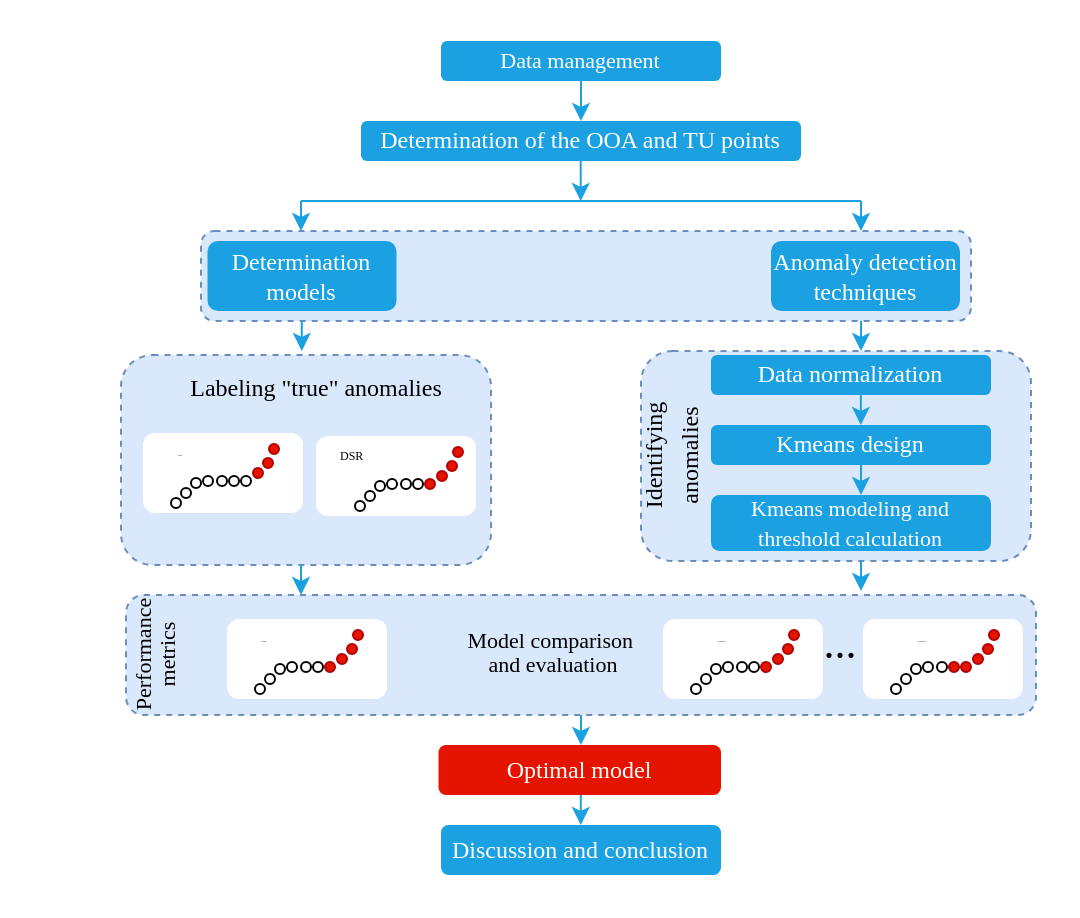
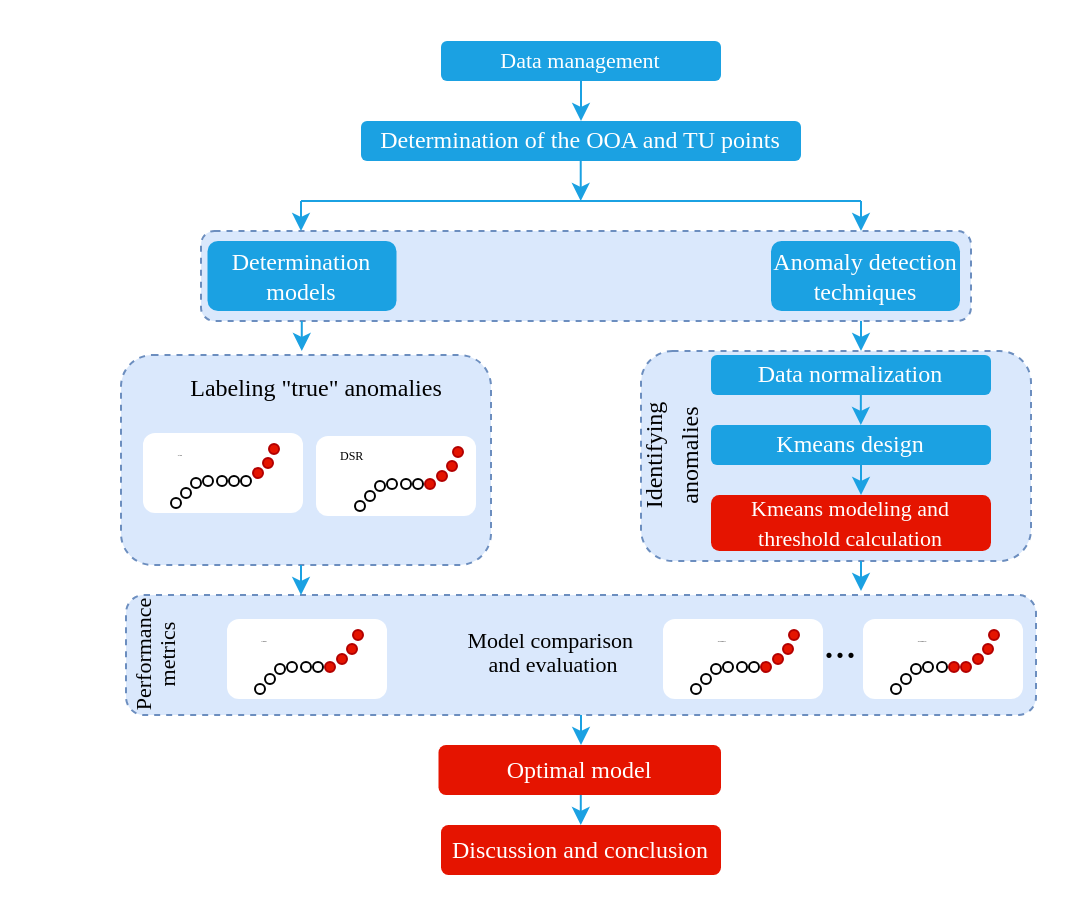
node "Kmeans modeling and threshold calculation": fillcolor #1ba1e2 -> #e51400
node "Discussion and conclusion": fillcolor #1ba1e2 -> #e51400
